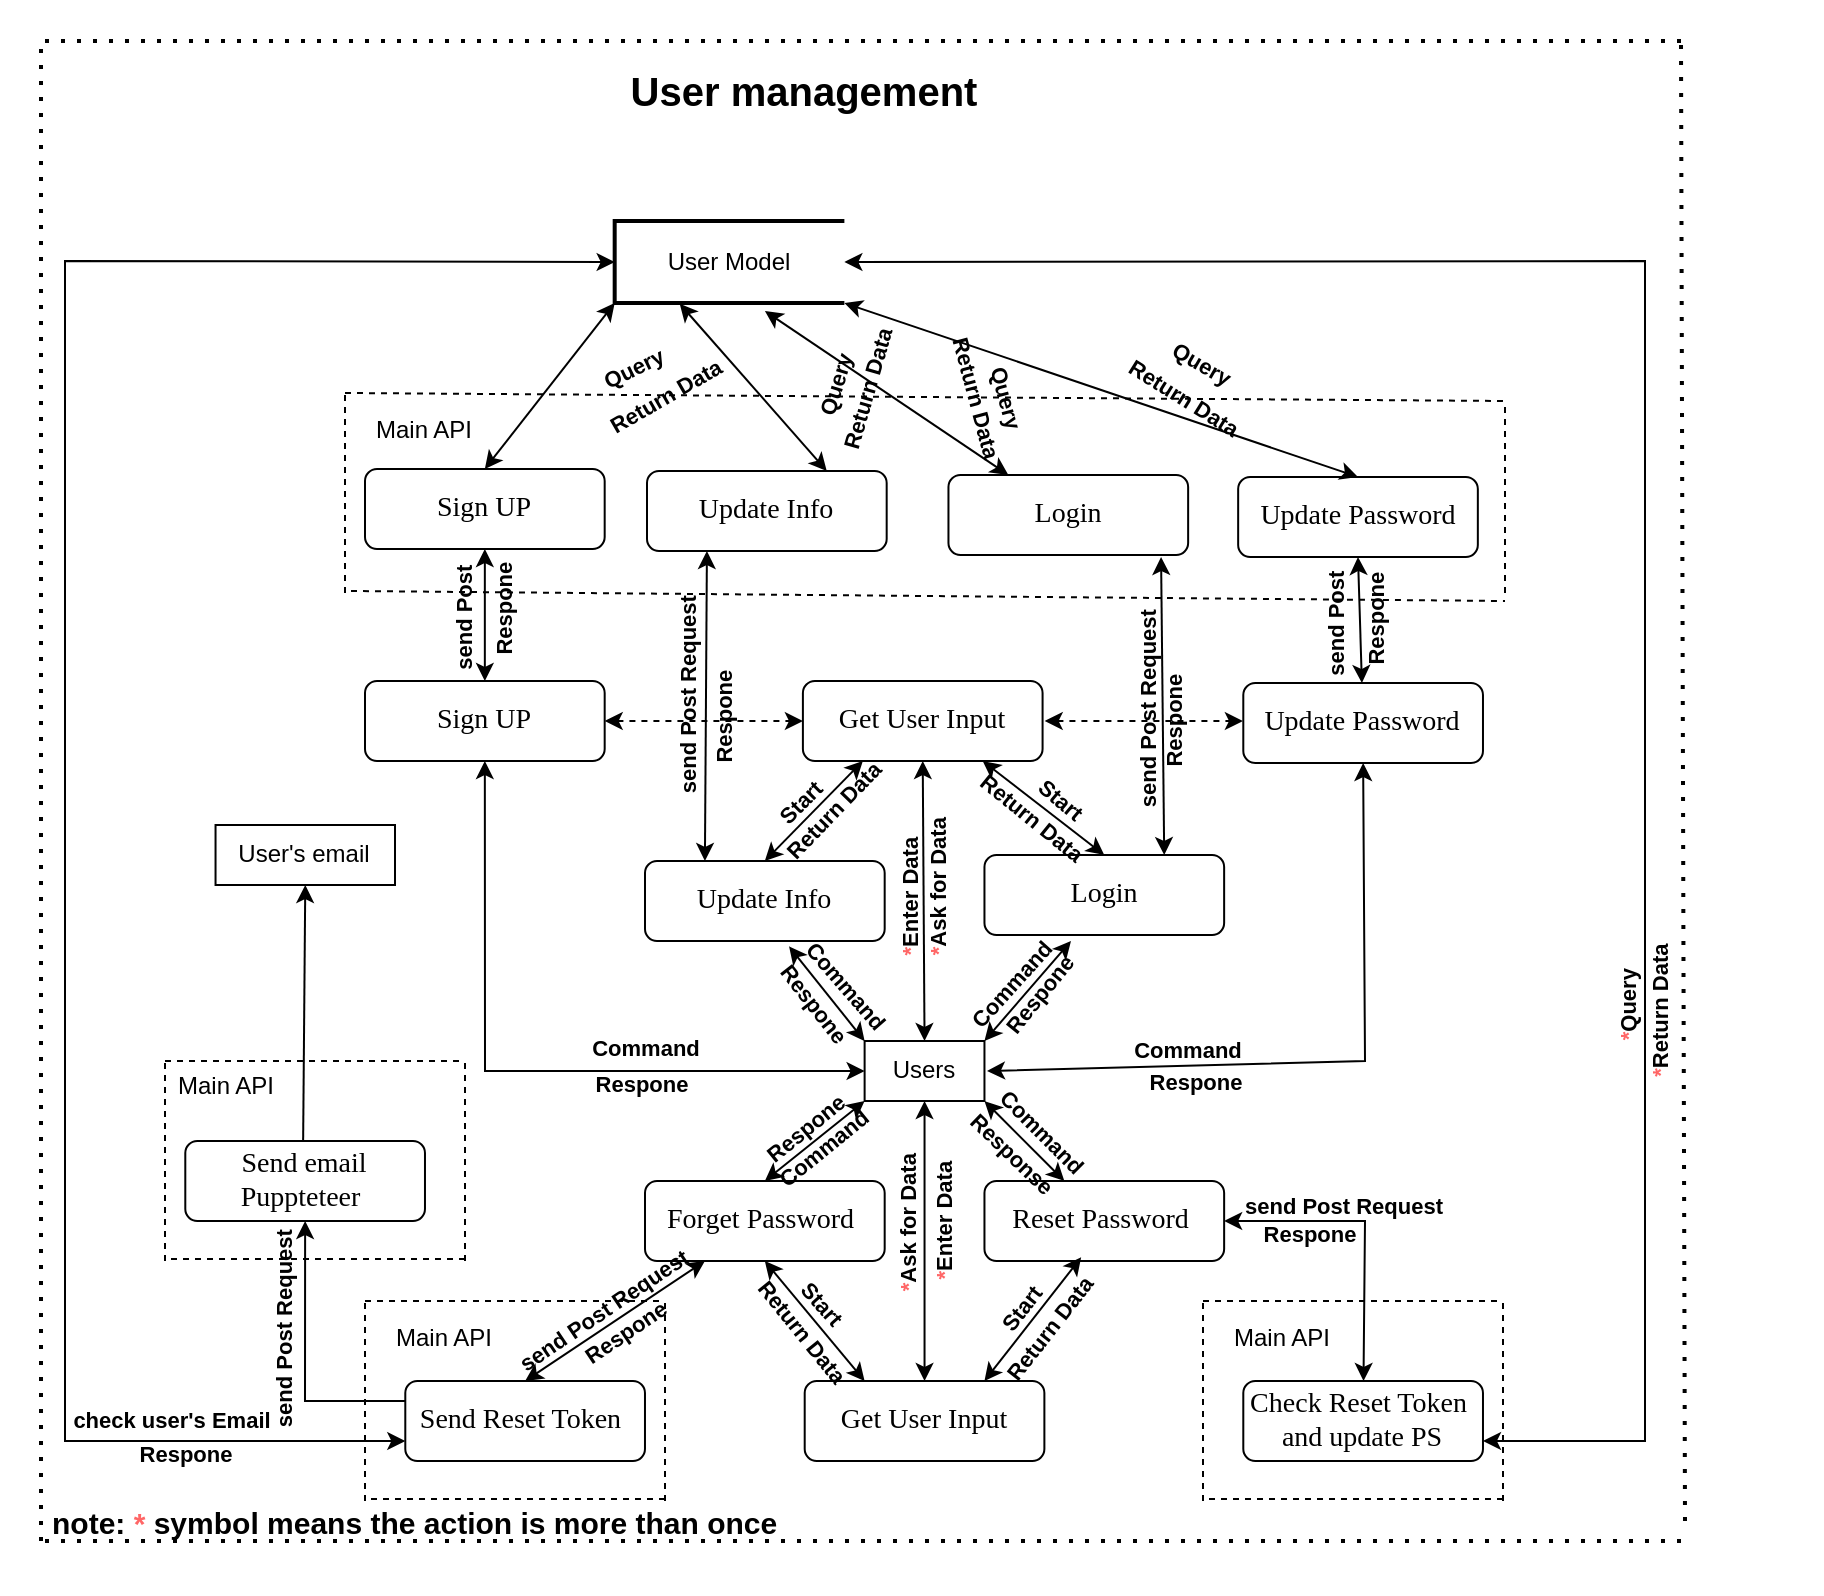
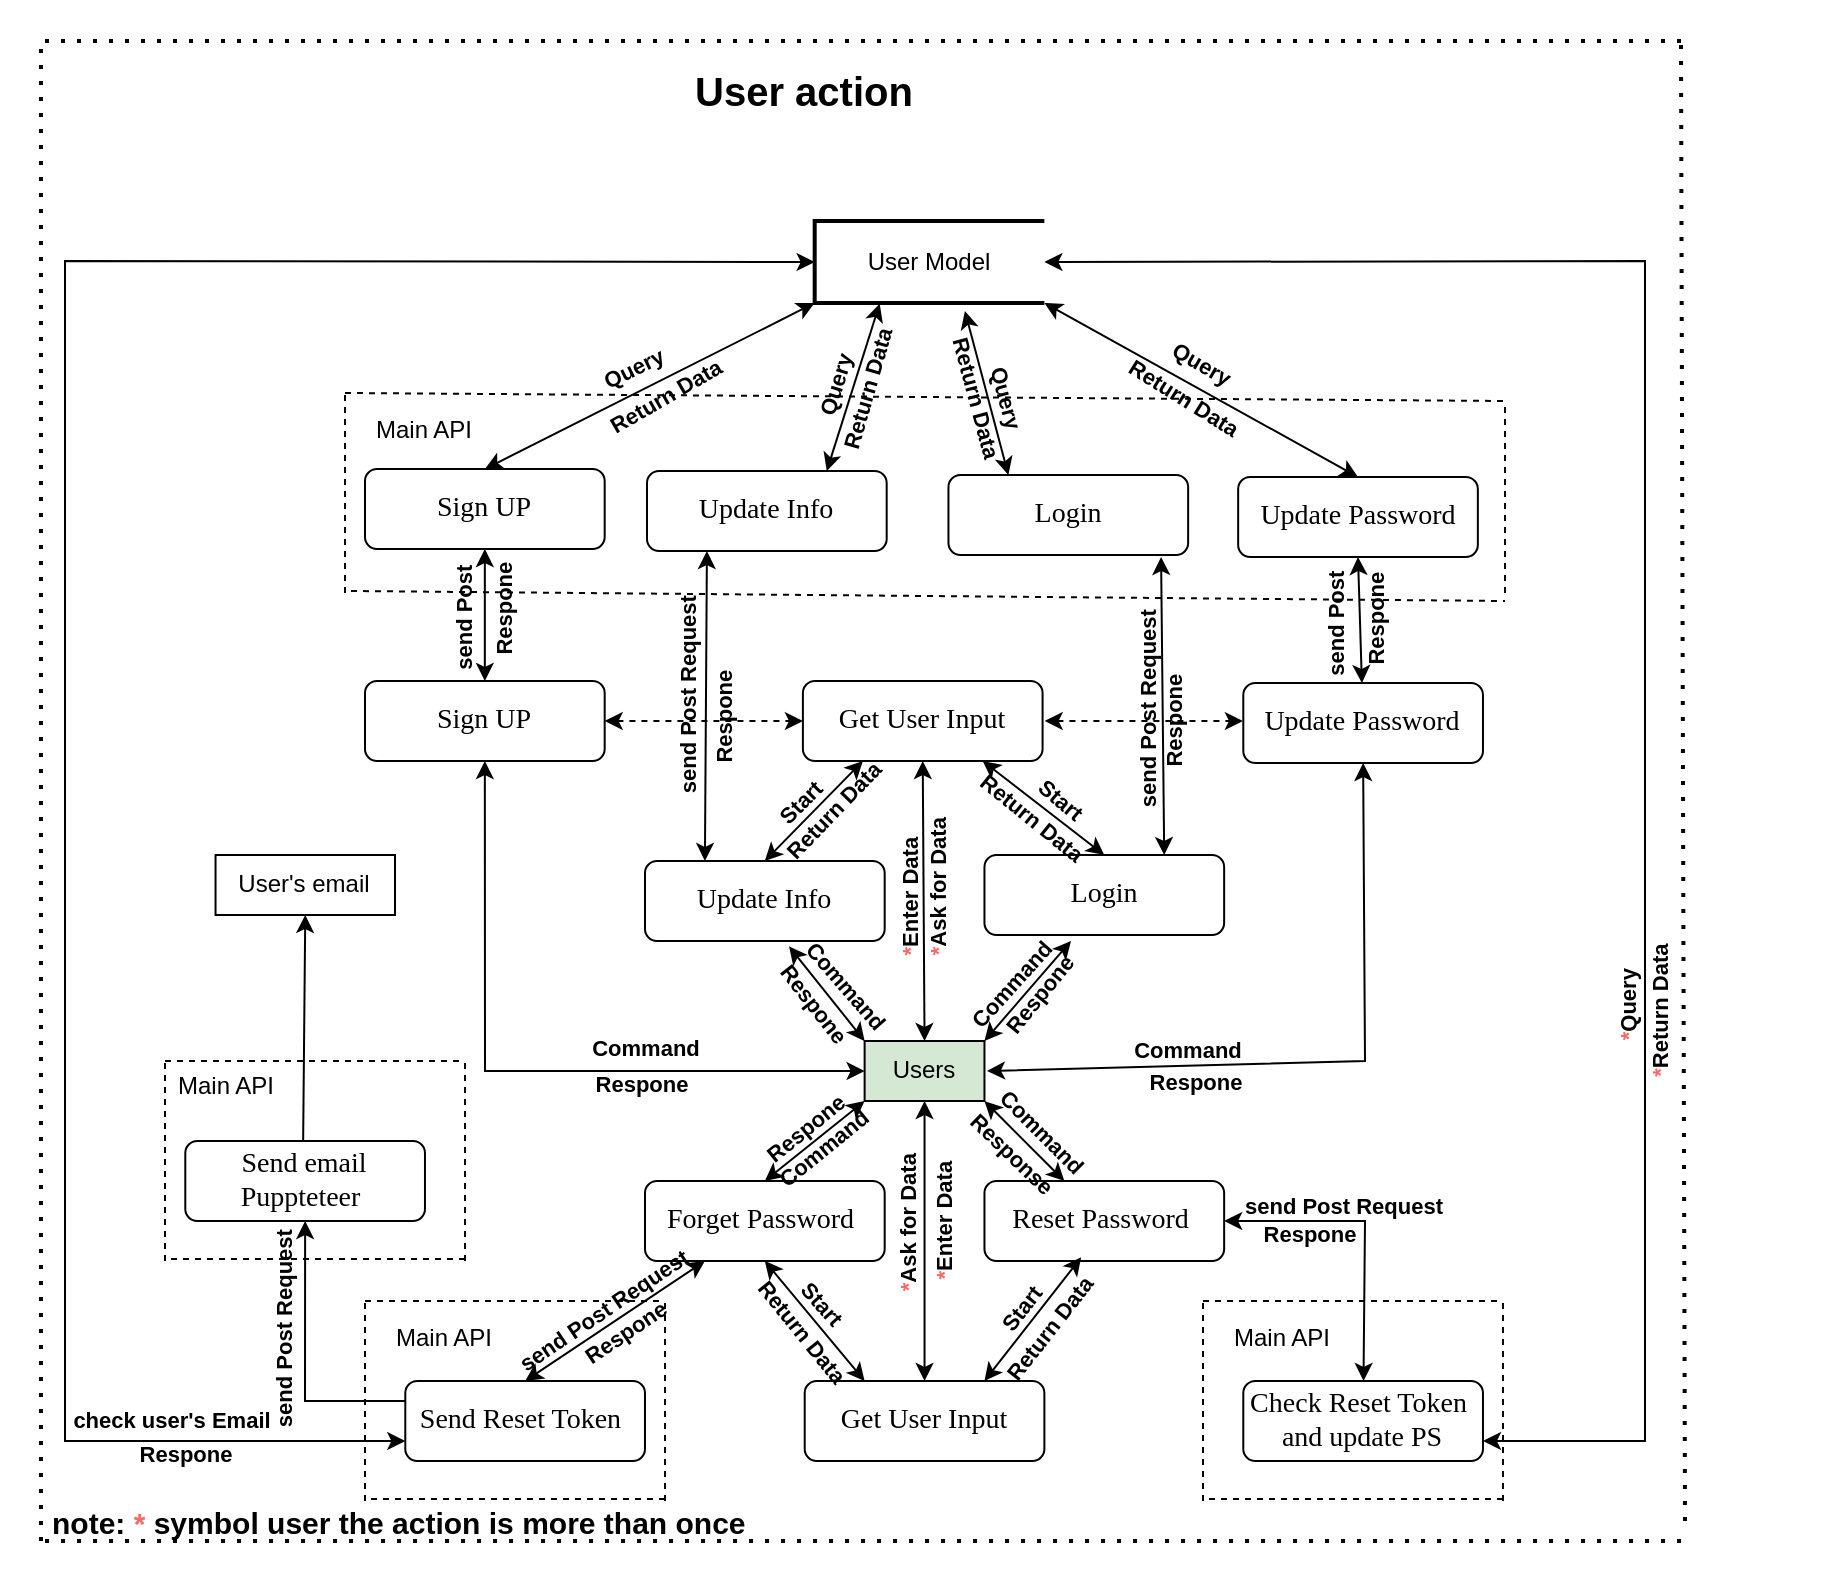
node "User management": label "User management" -> "User action"
node "User Model": moved (730, 262) -> (930, 262)
node "User's email": moved (305, 855) -> (305, 885)
node "Users": fillcolor #ffffff -> #d5e8d4
node "note: * symbol means the action is more than once": label "note: * symbol means the action is more than once" -> "note: * symbol user the action is more than once"
